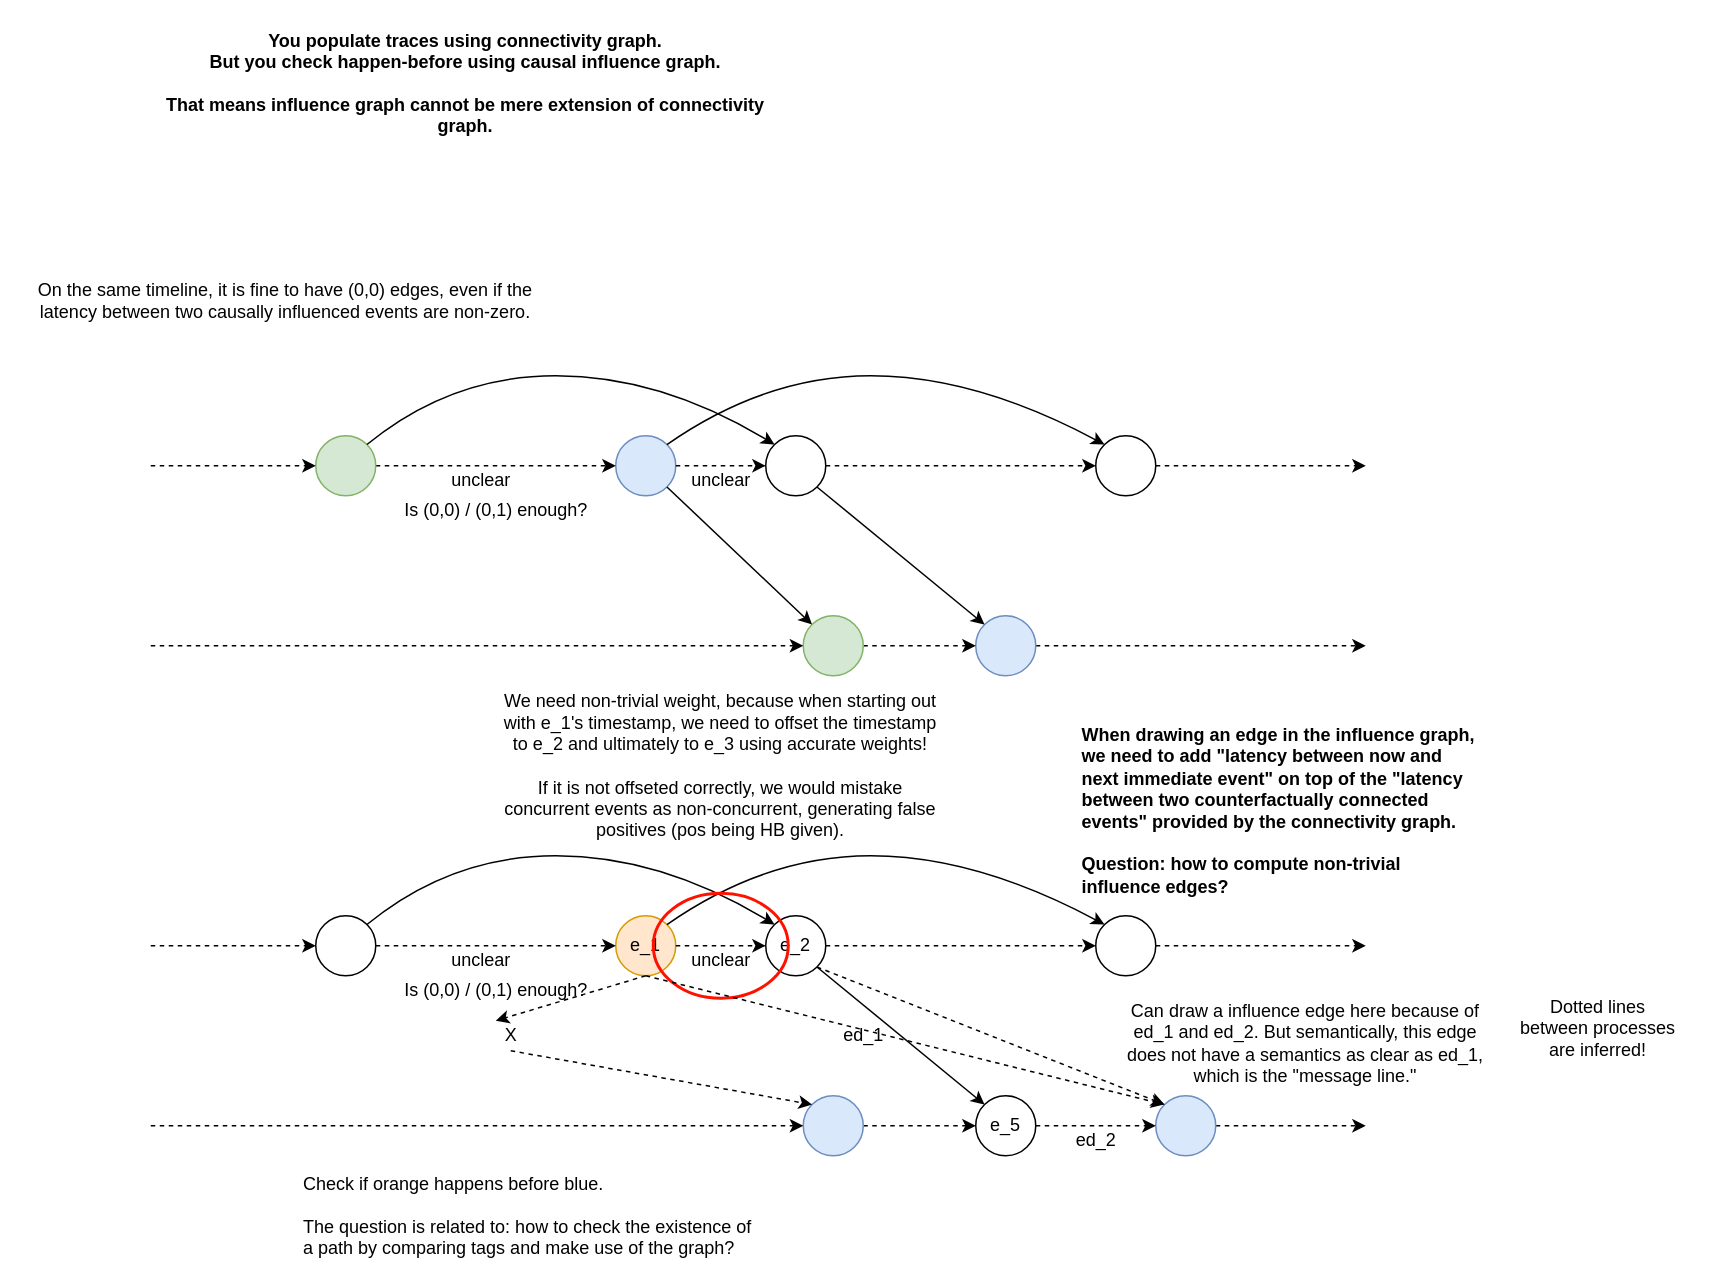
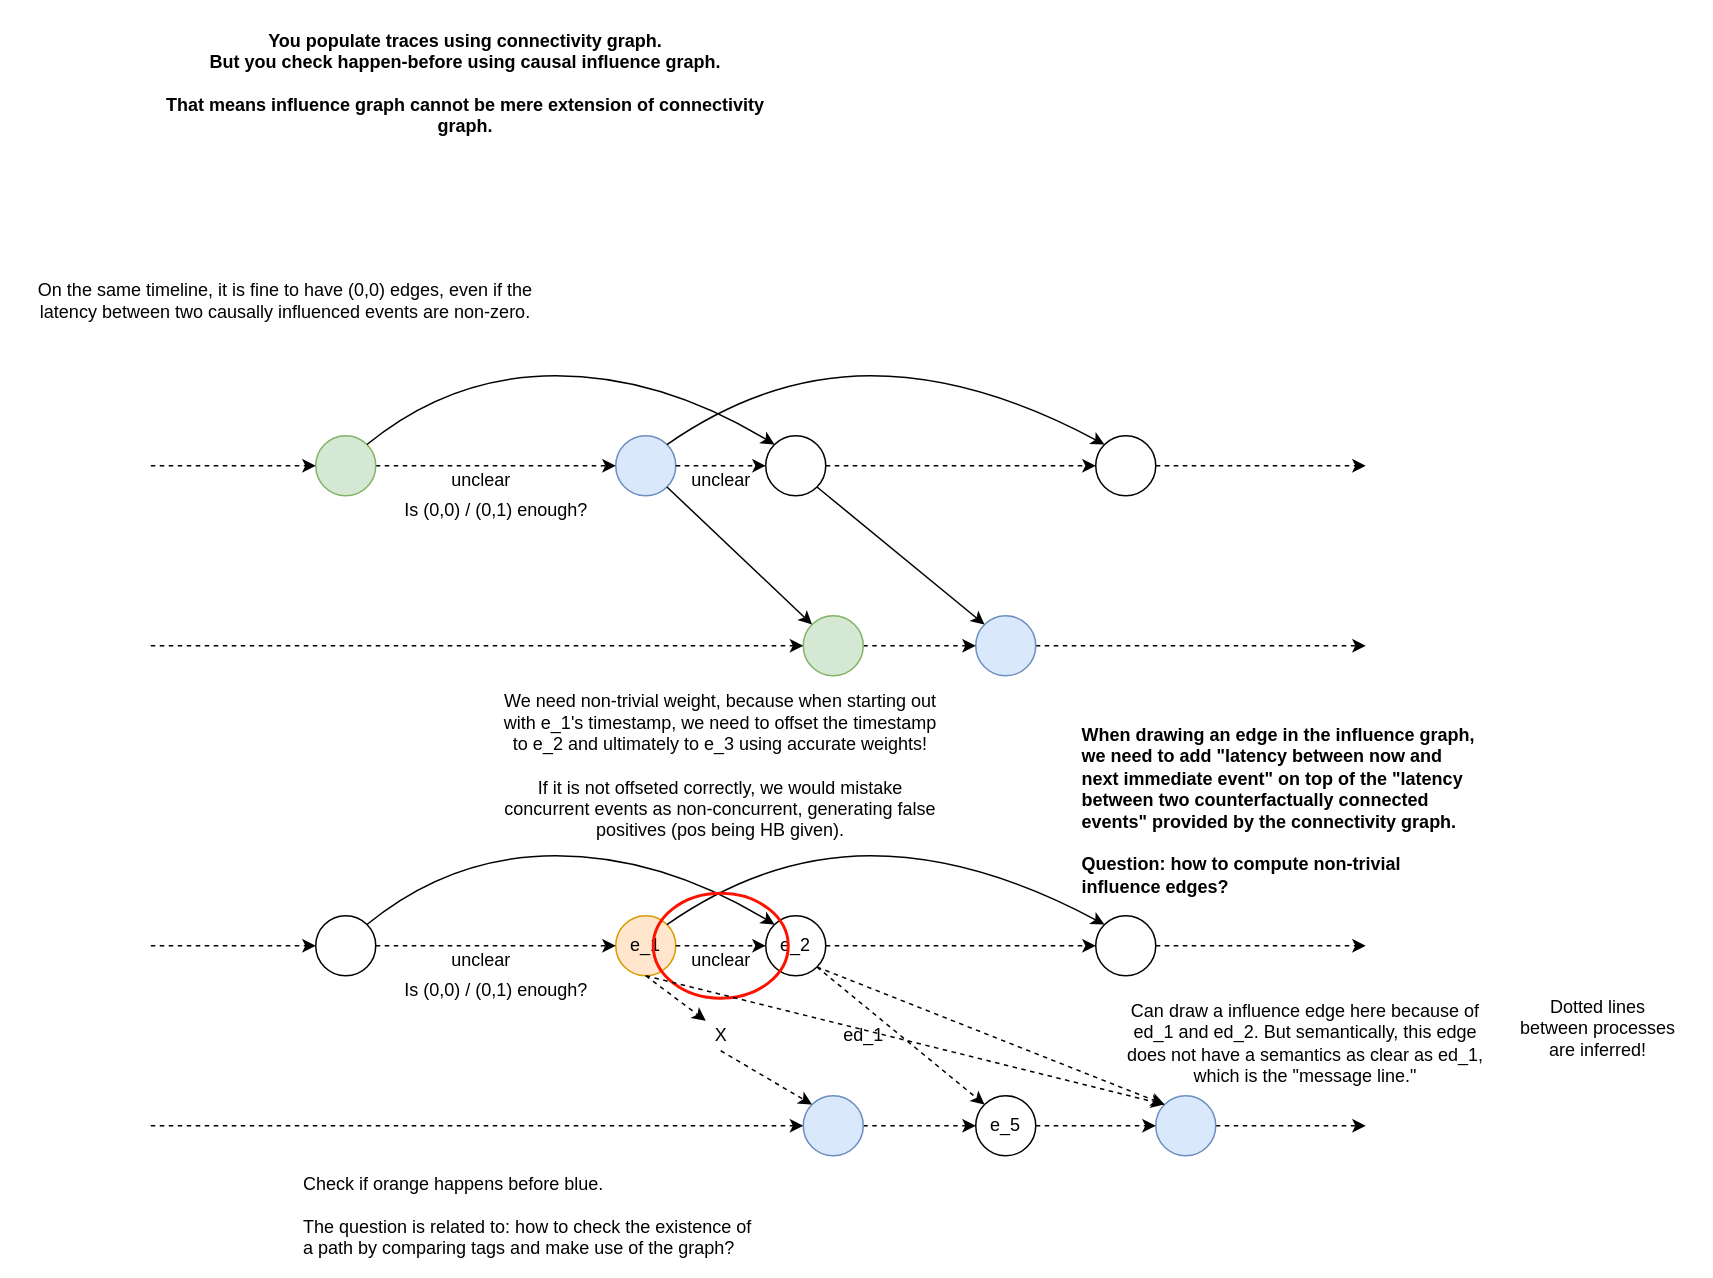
edge "e_2" -> "e_5": style solid -> dashed
node "X": moved (511, 1036) -> (721, 1036)
node "ed_2": removed
